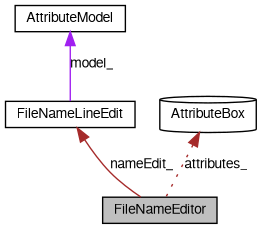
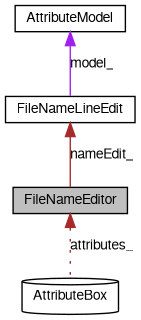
edge "FileNameEditor" -> "AttributeBox": reversed
